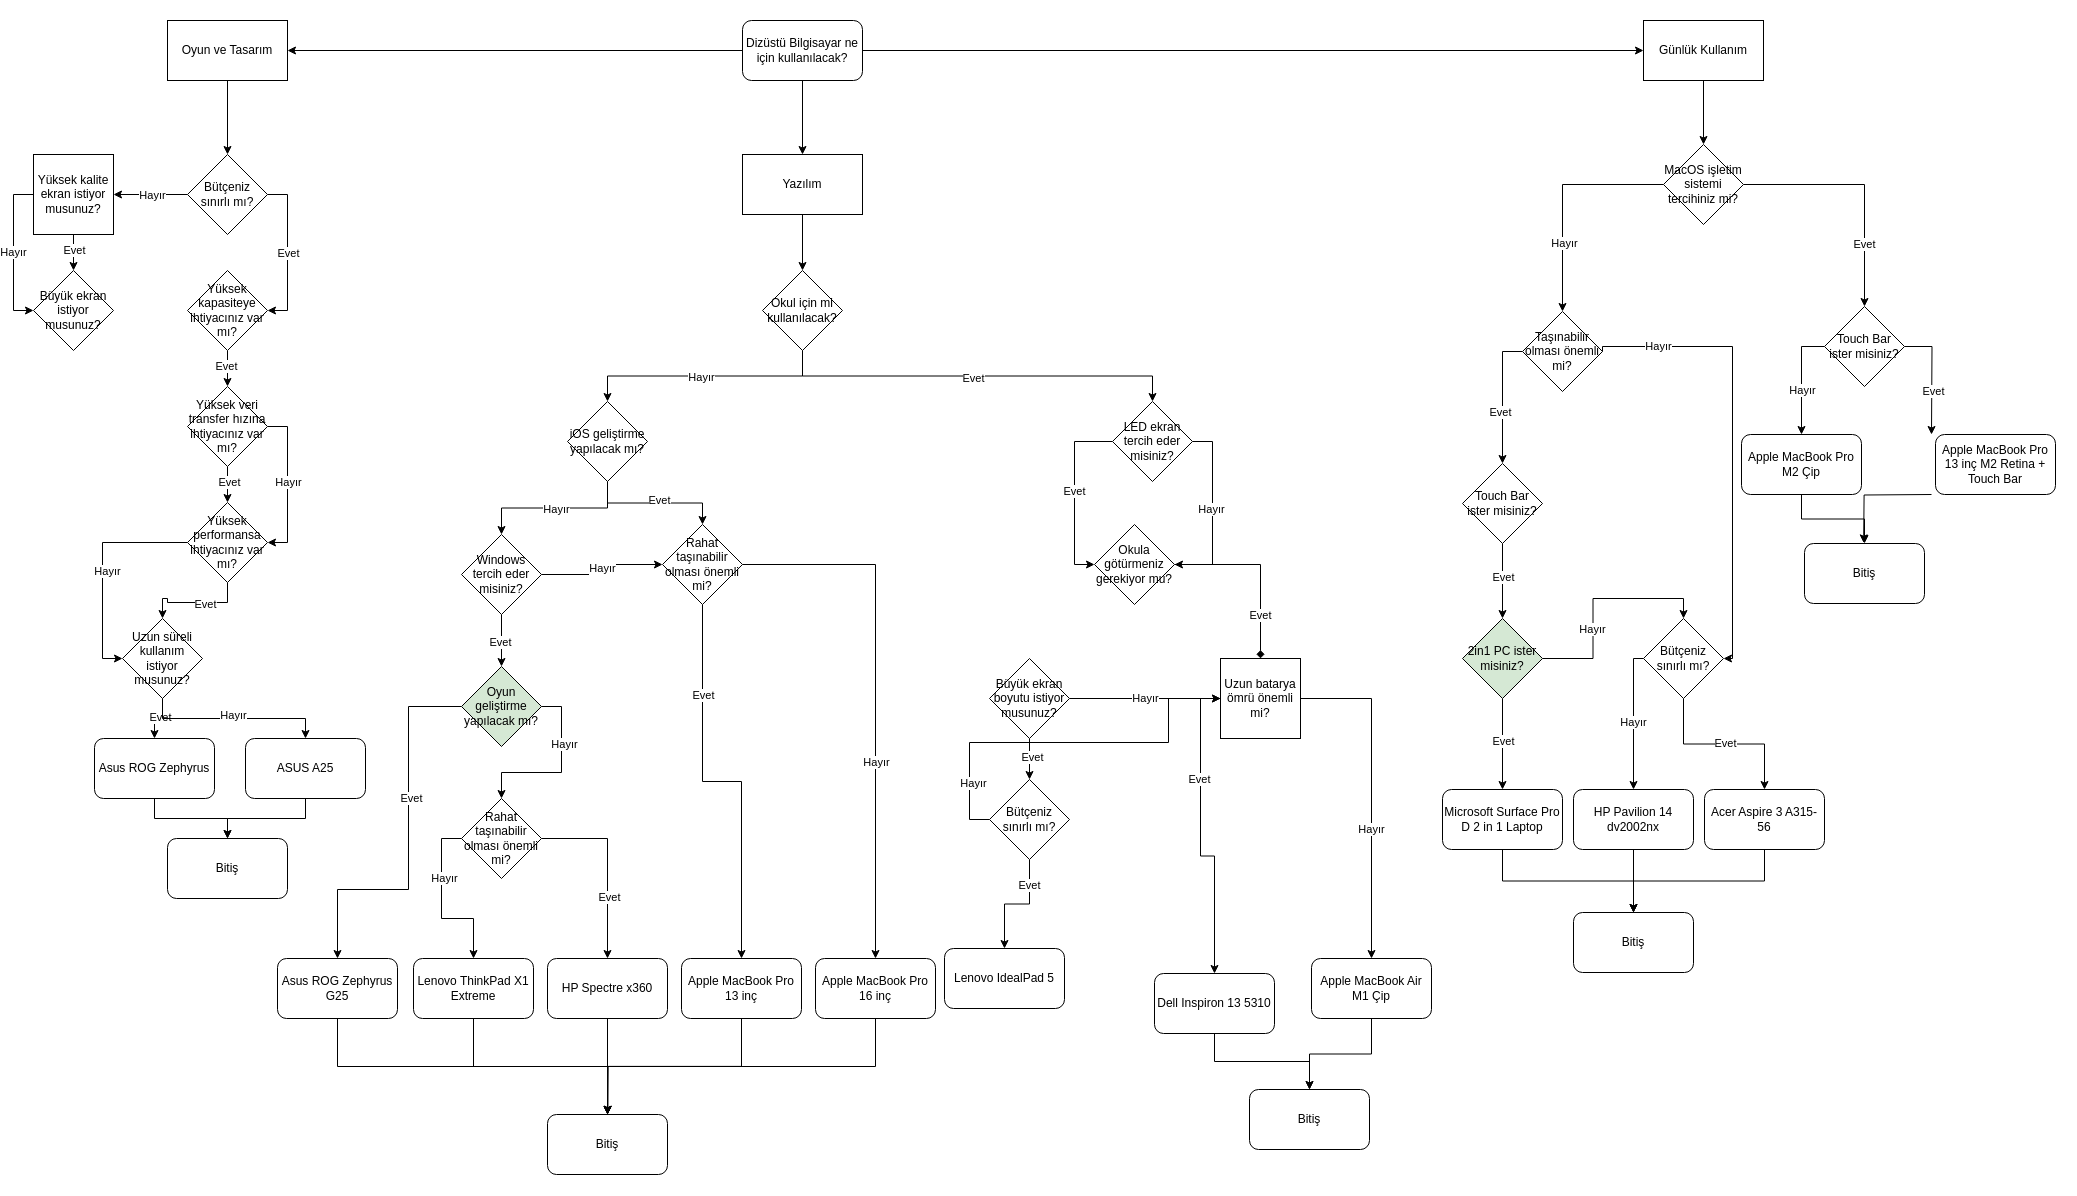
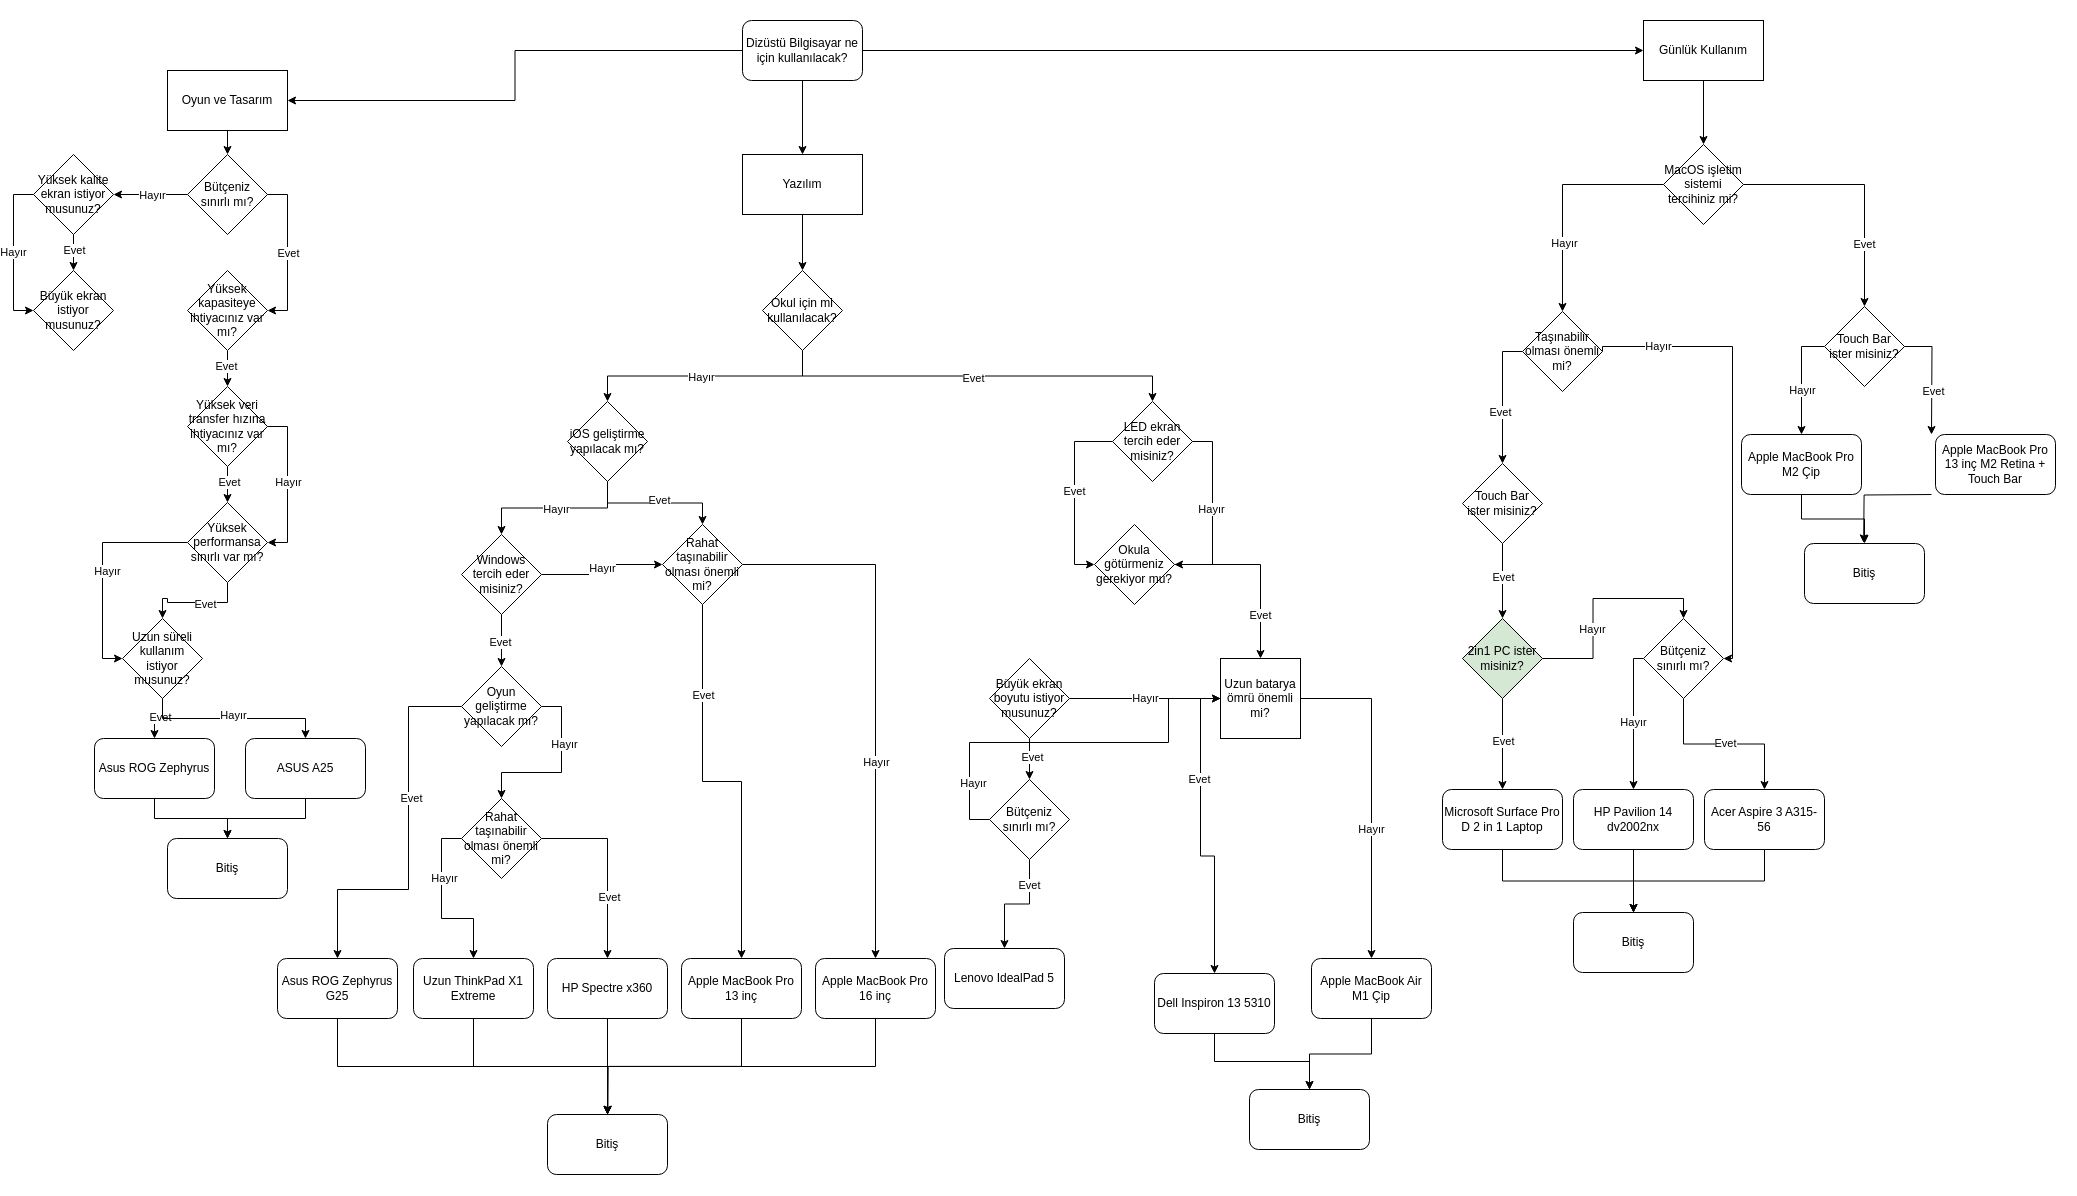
node "Oyun ve Tasarım": moved (228, 51) -> (228, 101)
node "Yüksek kalite ekran istiyor musunuz?": shape rectangle -> diamond
node "Yüksek performansa ihtiyacınız var mı?": label "Yüksek performansa ihtiyacınız var mı?" -> "Yüksek performansa sınırlı var mı?"
edge "Okula götürmeniz gerekiyor mu?" -> "Uzun batarya ömrü önemli mi?": arrowhead diamond -> classic
node "Oyun geliştirme yapılacak mı?": fillcolor #d5e8d4 -> #ffffff
node "Lenovo ThinkPad X1 Extreme": label "Lenovo ThinkPad X1 Extreme" -> "Uzun ThinkPad X1 Extreme"
